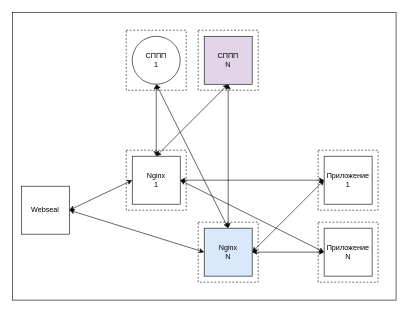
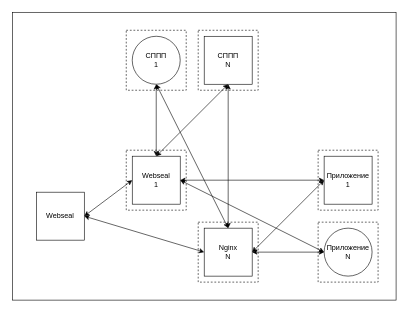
node "СППП N": fillcolor #e1d5e7 -> #ffffff
node "Nginx 1": label "Nginx 1" -> "Webseal 1"
node "Webseal": moved (45, 210) -> (60, 216)
node "Nginx N": fillcolor #dae8fc -> #ffffff
node "Приложение N": shape rectangle -> ellipse
